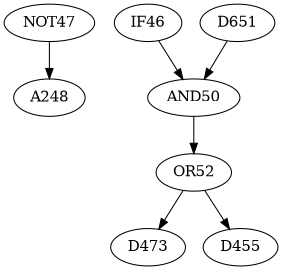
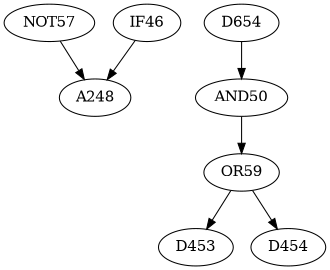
node "NOT47": label "NOT47" -> "NOT57"
node "D651": label "D651" -> "D654"
edge "IF46" -> "AND50": now "IF46" -> "A248"
node "OR52": label "OR52" -> "OR59"
node "D473": label "D473" -> "D453"
node "D455": label "D455" -> "D454"
